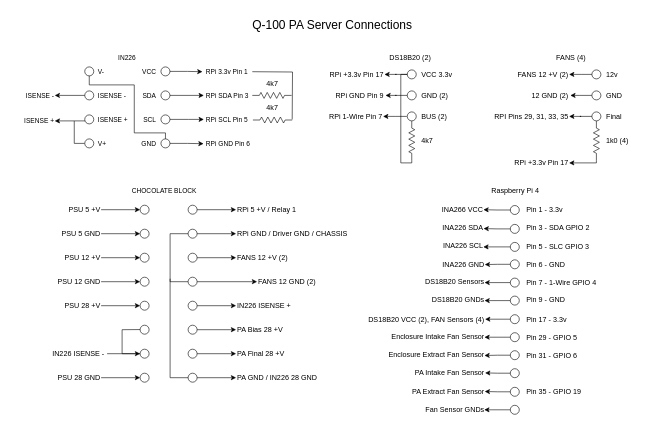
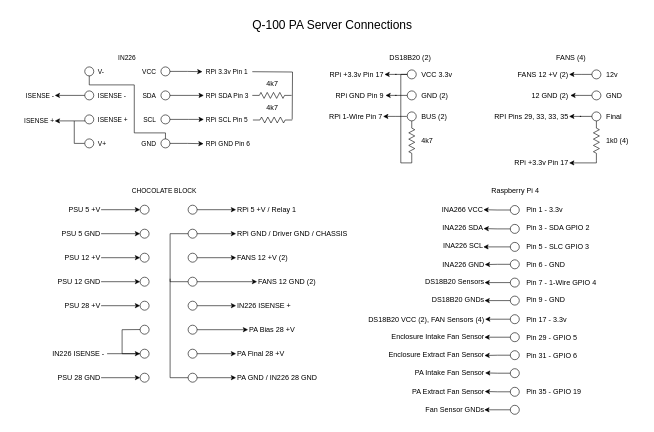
node "RPI Pins 29, 31, 33, 35": label "RPI Pins 29, 31, 33, 35" -> "RPI Pins 29, 33, 33, 35"
node "PA Bias 28 +V": moved (266, 330) -> (278, 330)
